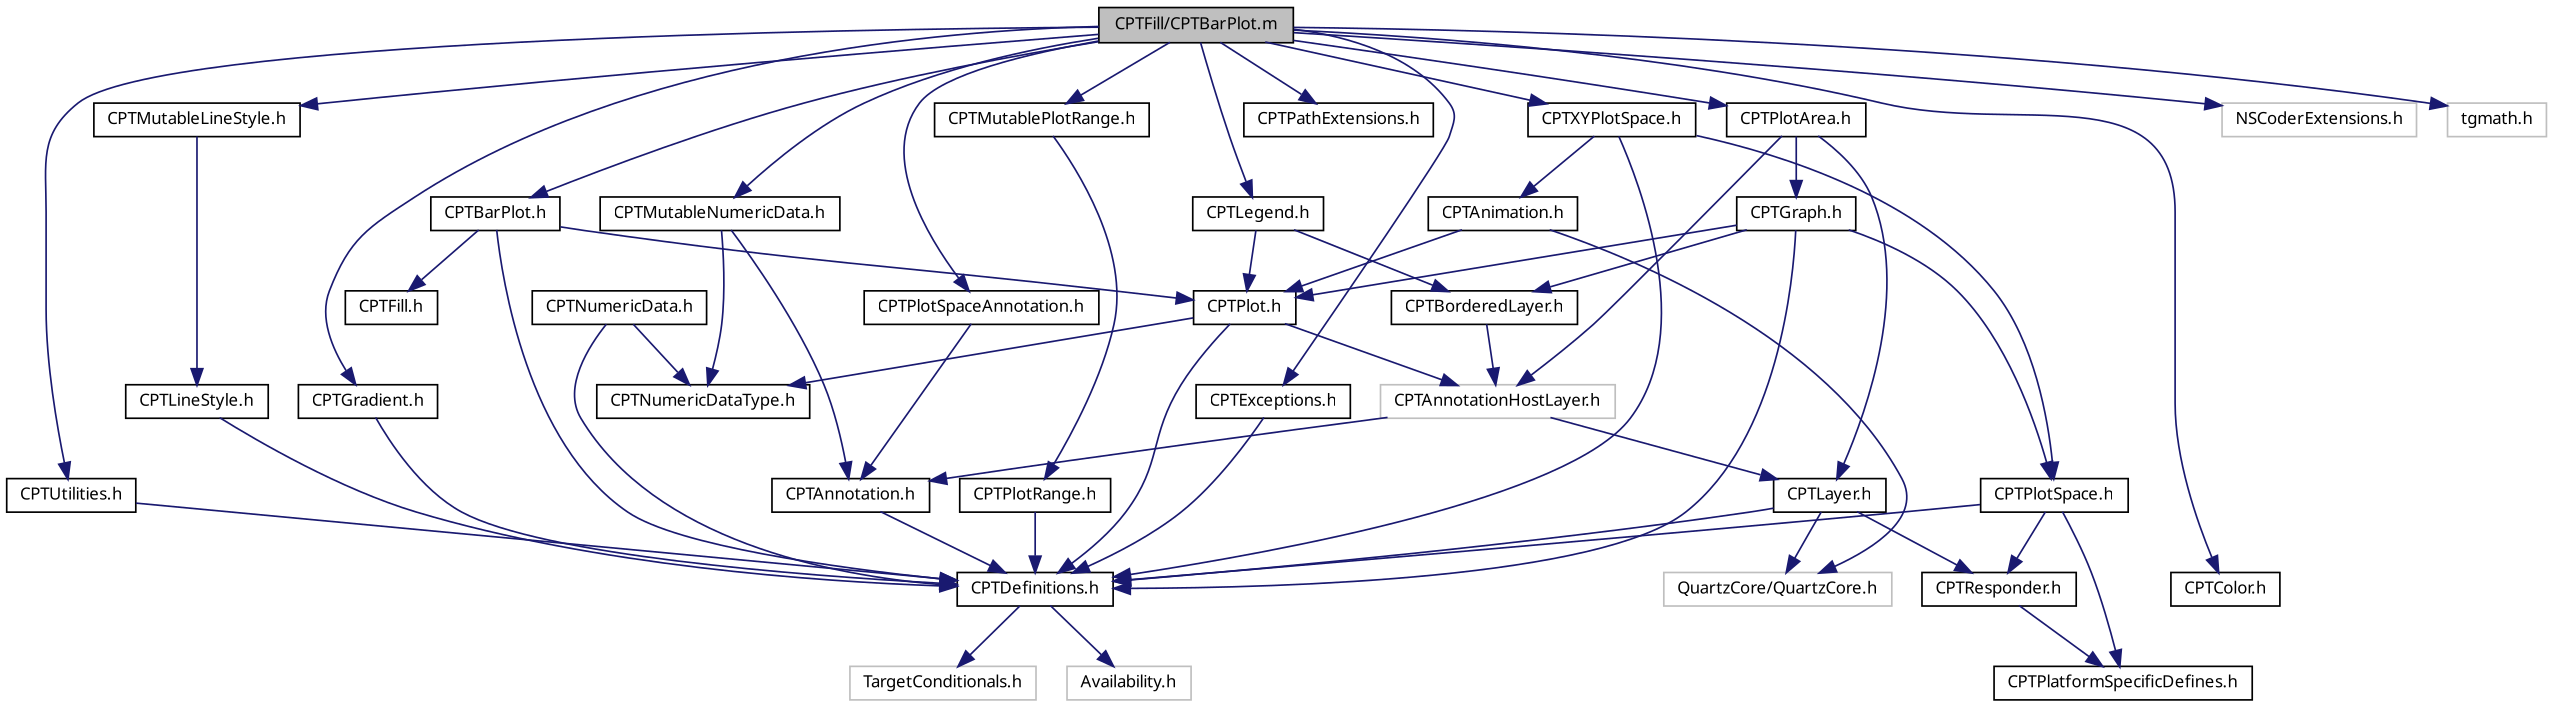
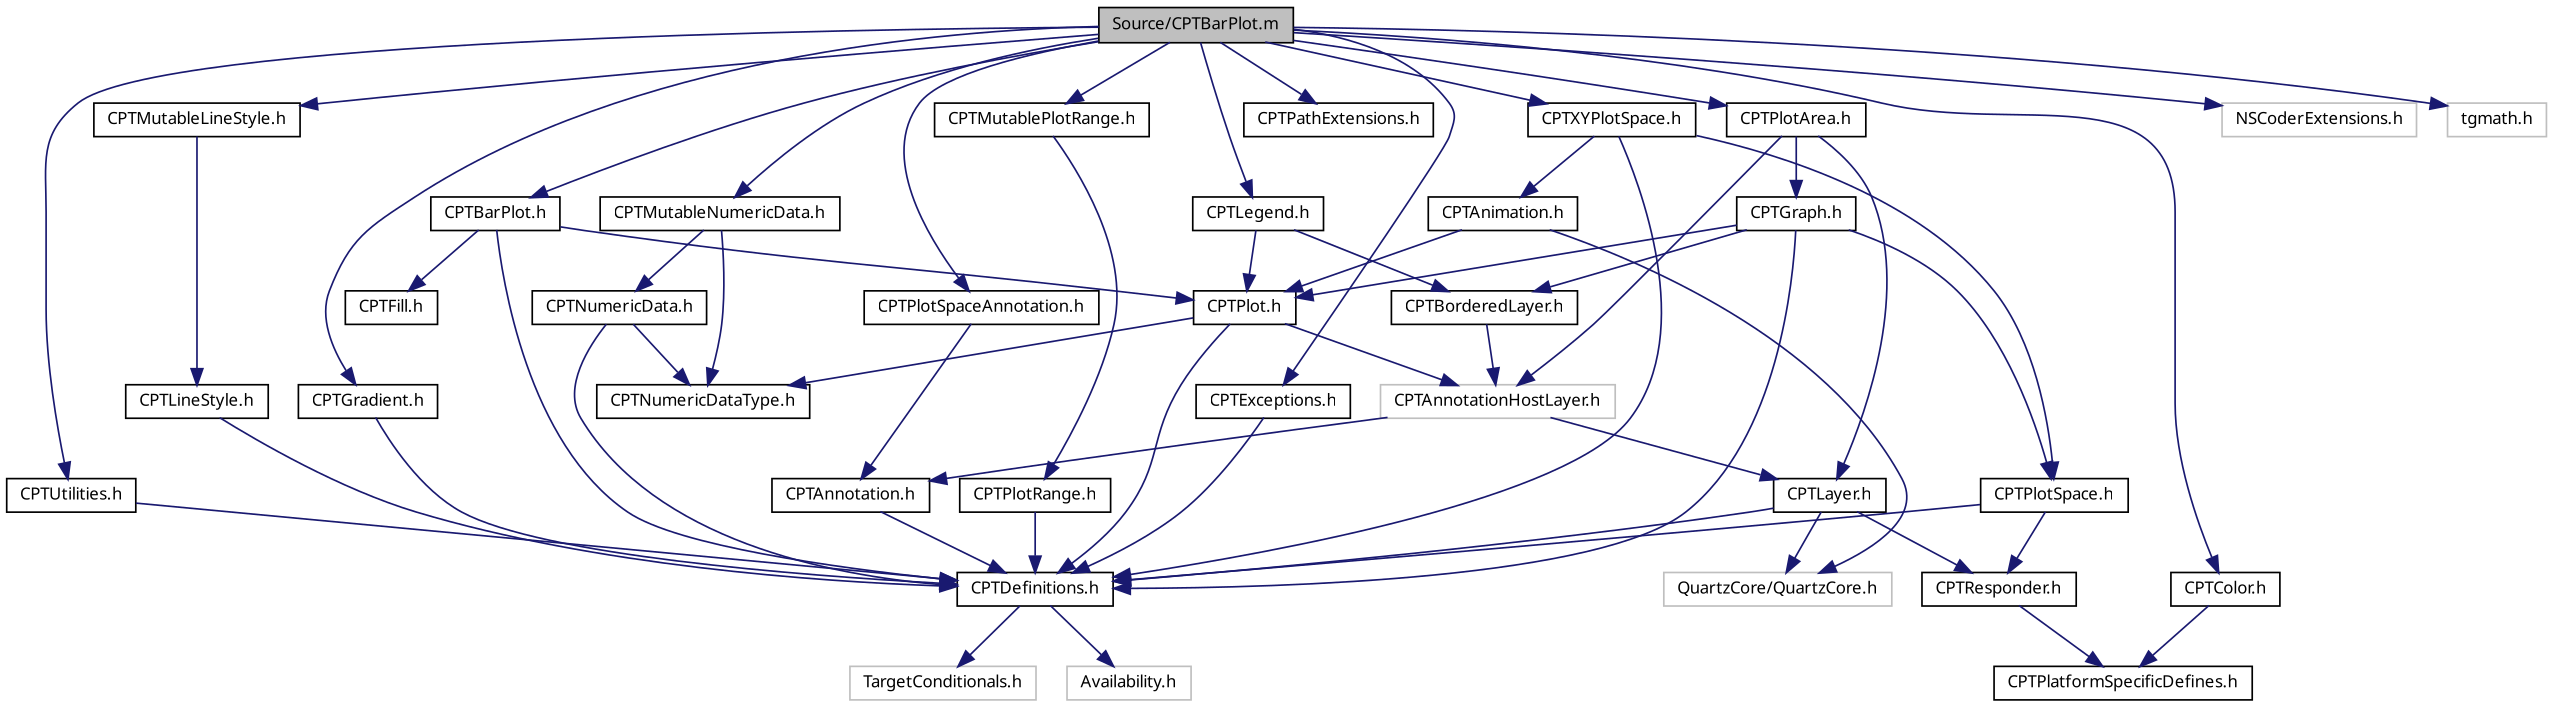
node "CPTFill/CPTBarPlot.m": label "CPTFill/CPTBarPlot.m" -> "Source/CPTBarPlot.m"
edge "CPTMutableNumericData.h" -> "CPTAnnotation.h": now "CPTMutableNumericData.h" -> "CPTNumericData.h"
edge "CPTPlotSpace.h" -> "CPTPlatformSpecificDefines.h": now "CPTColor.h" -> "CPTPlatformSpecificDefines.h"
